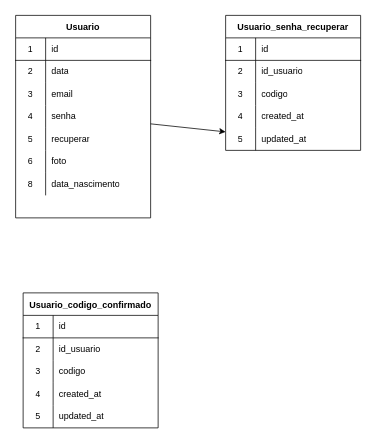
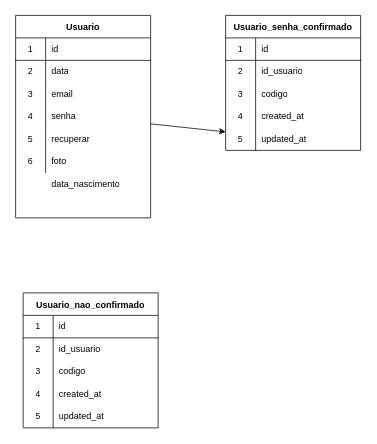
node "Usuario_senha_recuperar": label "Usuario_senha_recuperar" -> "Usuario_senha_confirmado"
node "8": removed
node "Usuario_codigo_confirmado": label "Usuario_codigo_confirmado" -> "Usuario_nao_confirmado"
